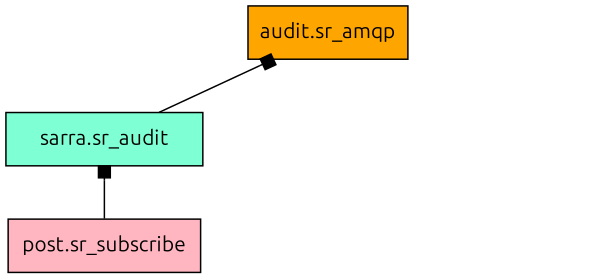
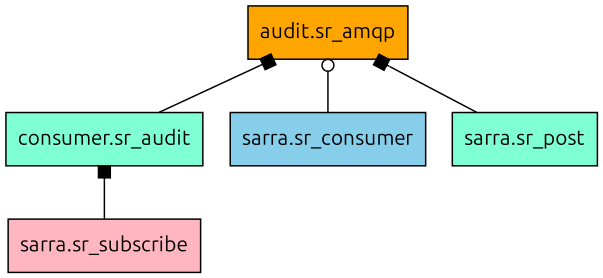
node "sarra.sr_audit": label "sarra.sr_audit" -> "consumer.sr_audit"
node "sarra.sr_consumer": added
node "sarra.sr_post": added
node "post.sr_subscribe": label "post.sr_subscribe" -> "sarra.sr_subscribe"
